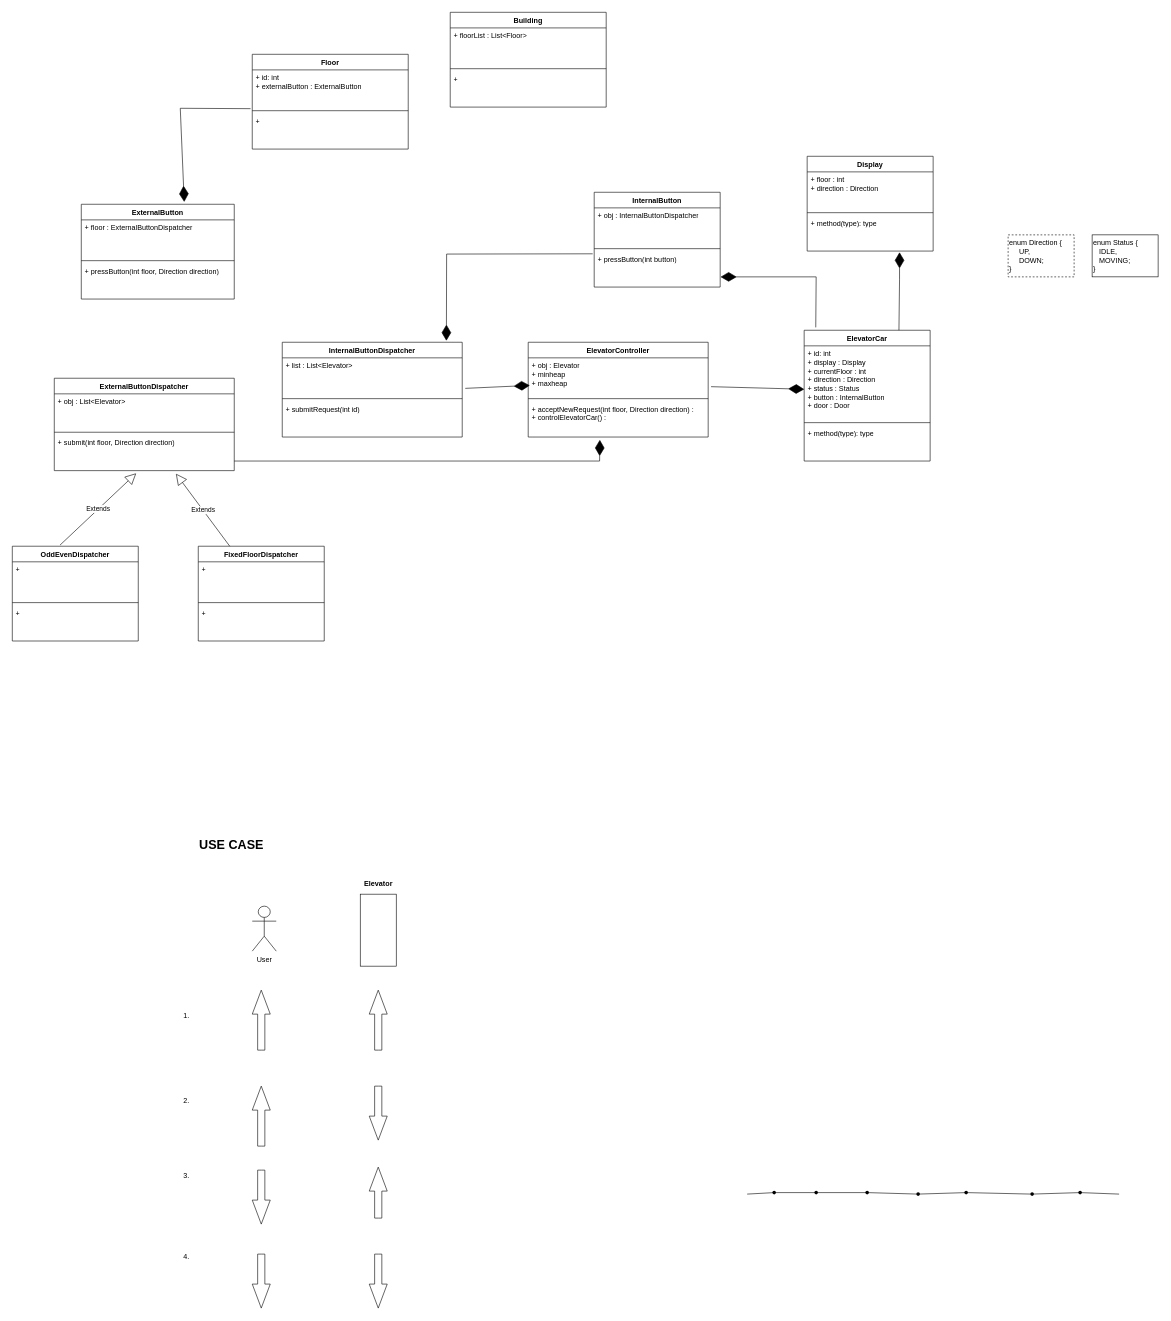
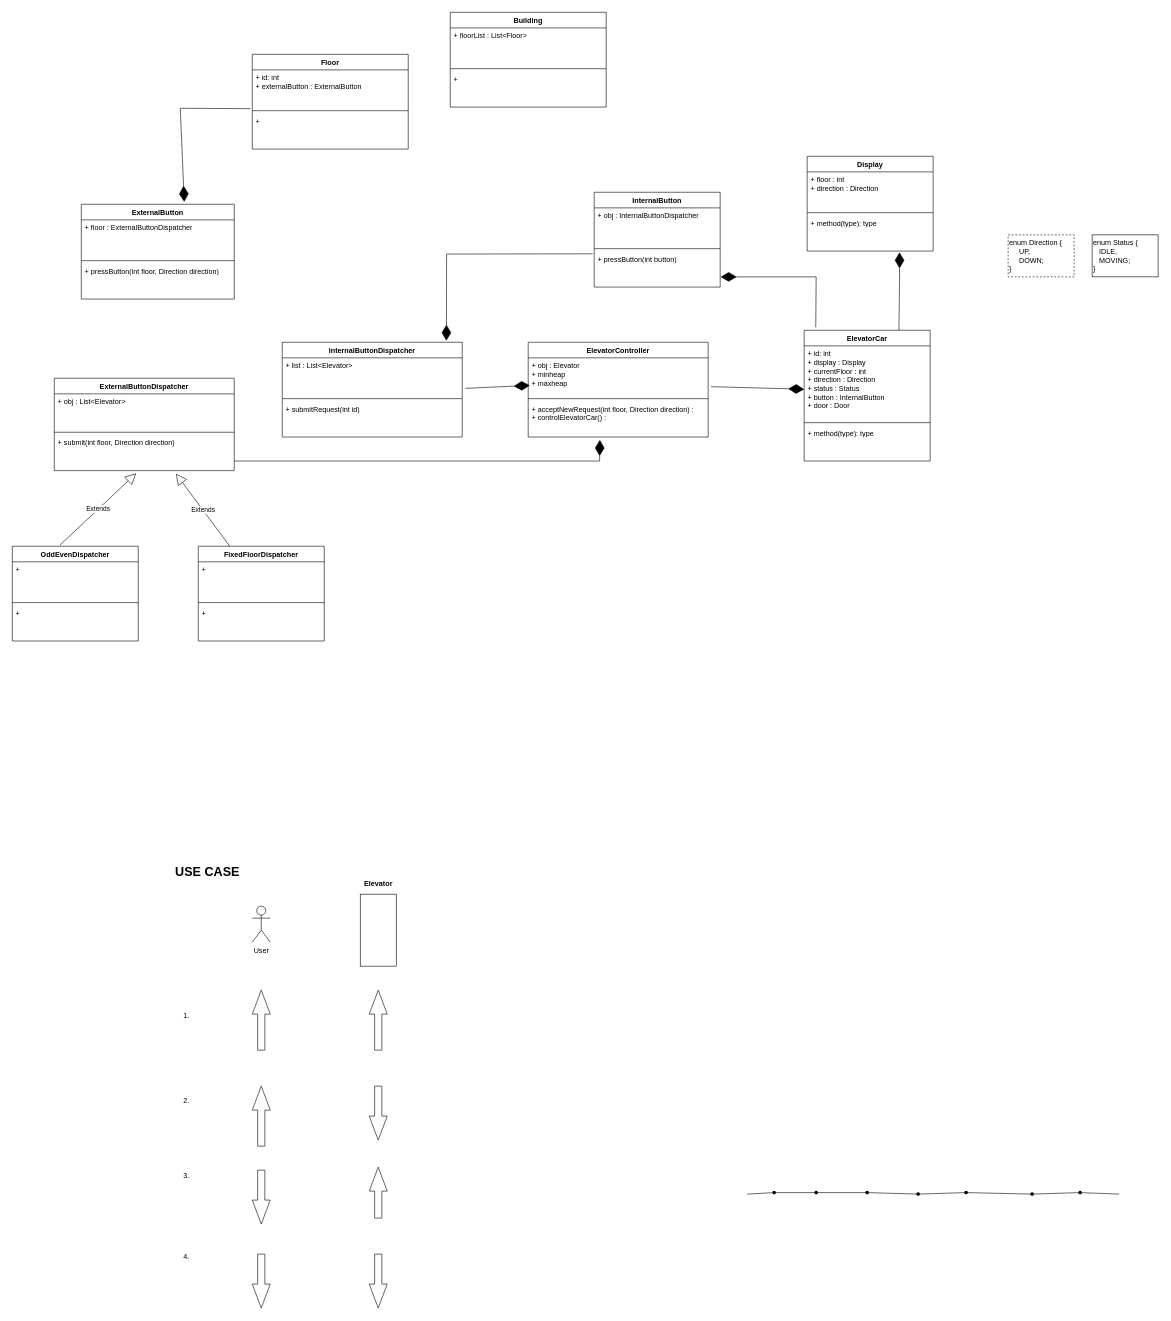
node "USE CASE": moved (231, 845) -> (207, 872)
node "User": size 24x45 -> 18x36
